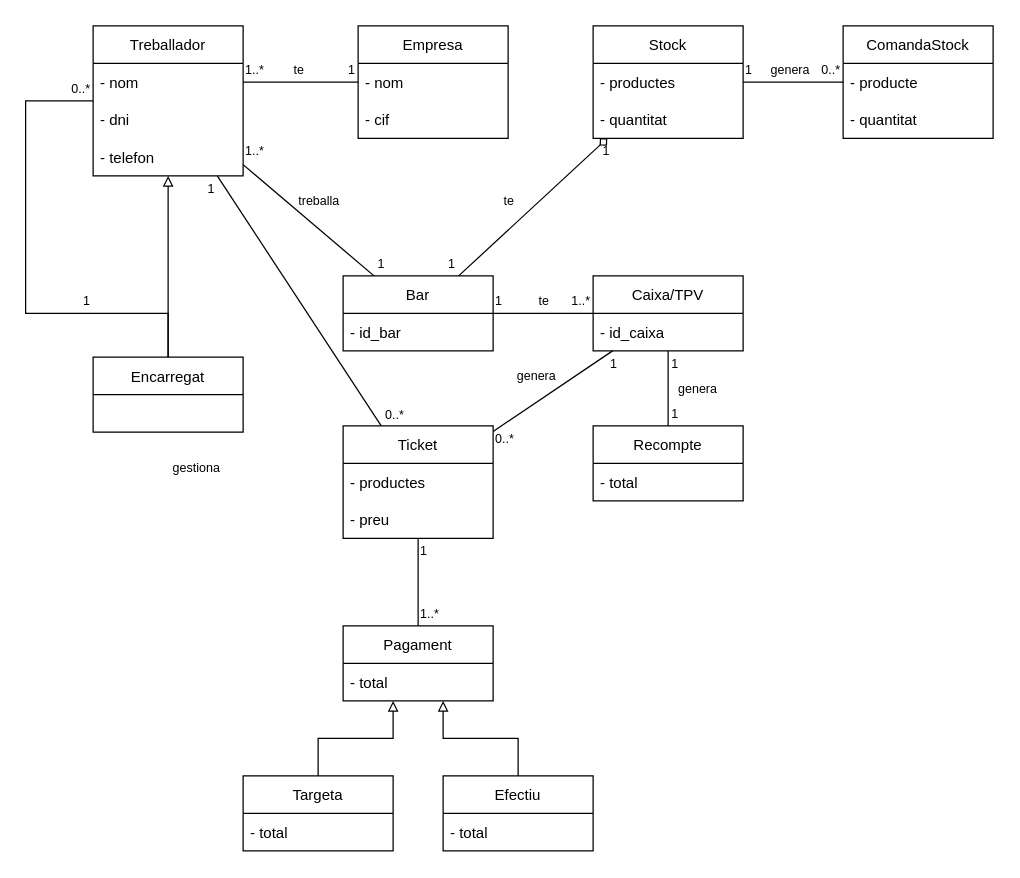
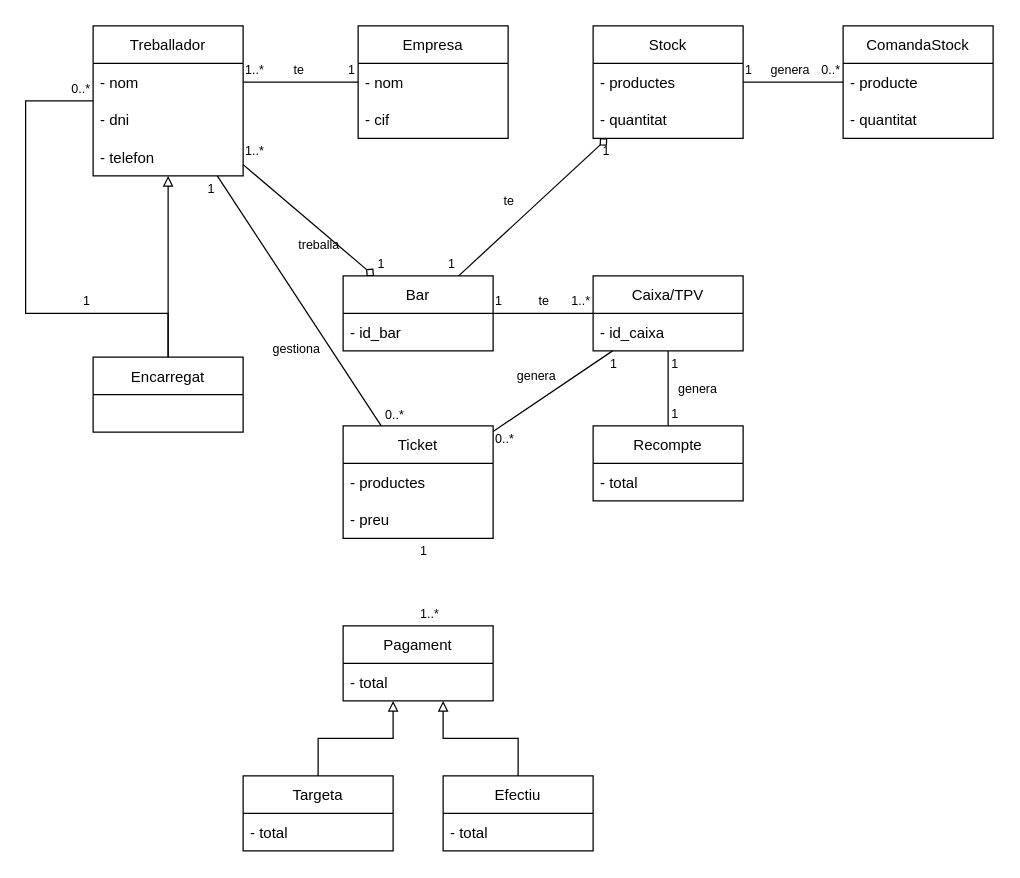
node "treballa": moved (319, 201) -> (319, 244)
edge "Treballador" -- "Bar": arrowhead none -> diamond
node "gestiona": moved (197, 467) -> (297, 348)
edge "Ticket" -- "Pagament": removed
